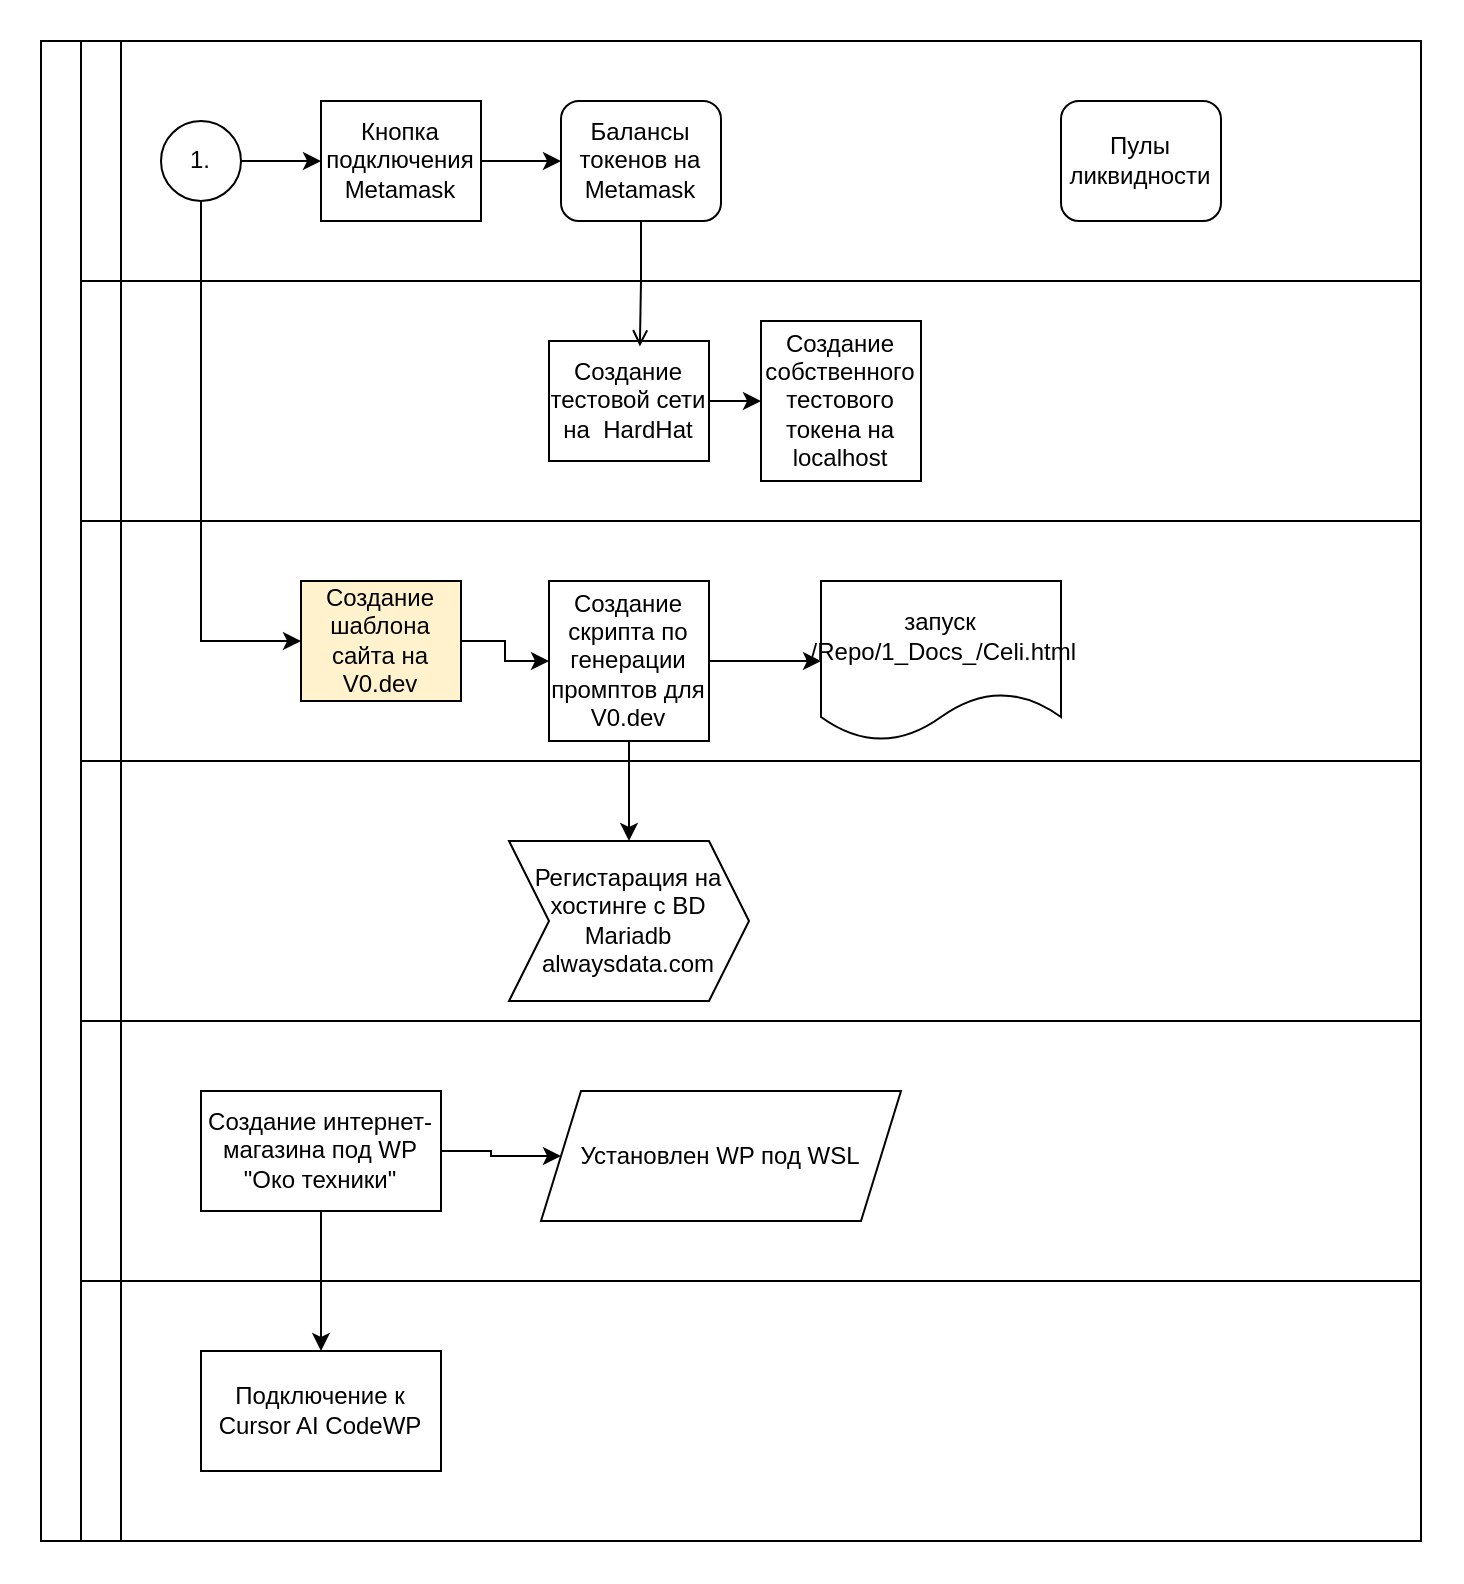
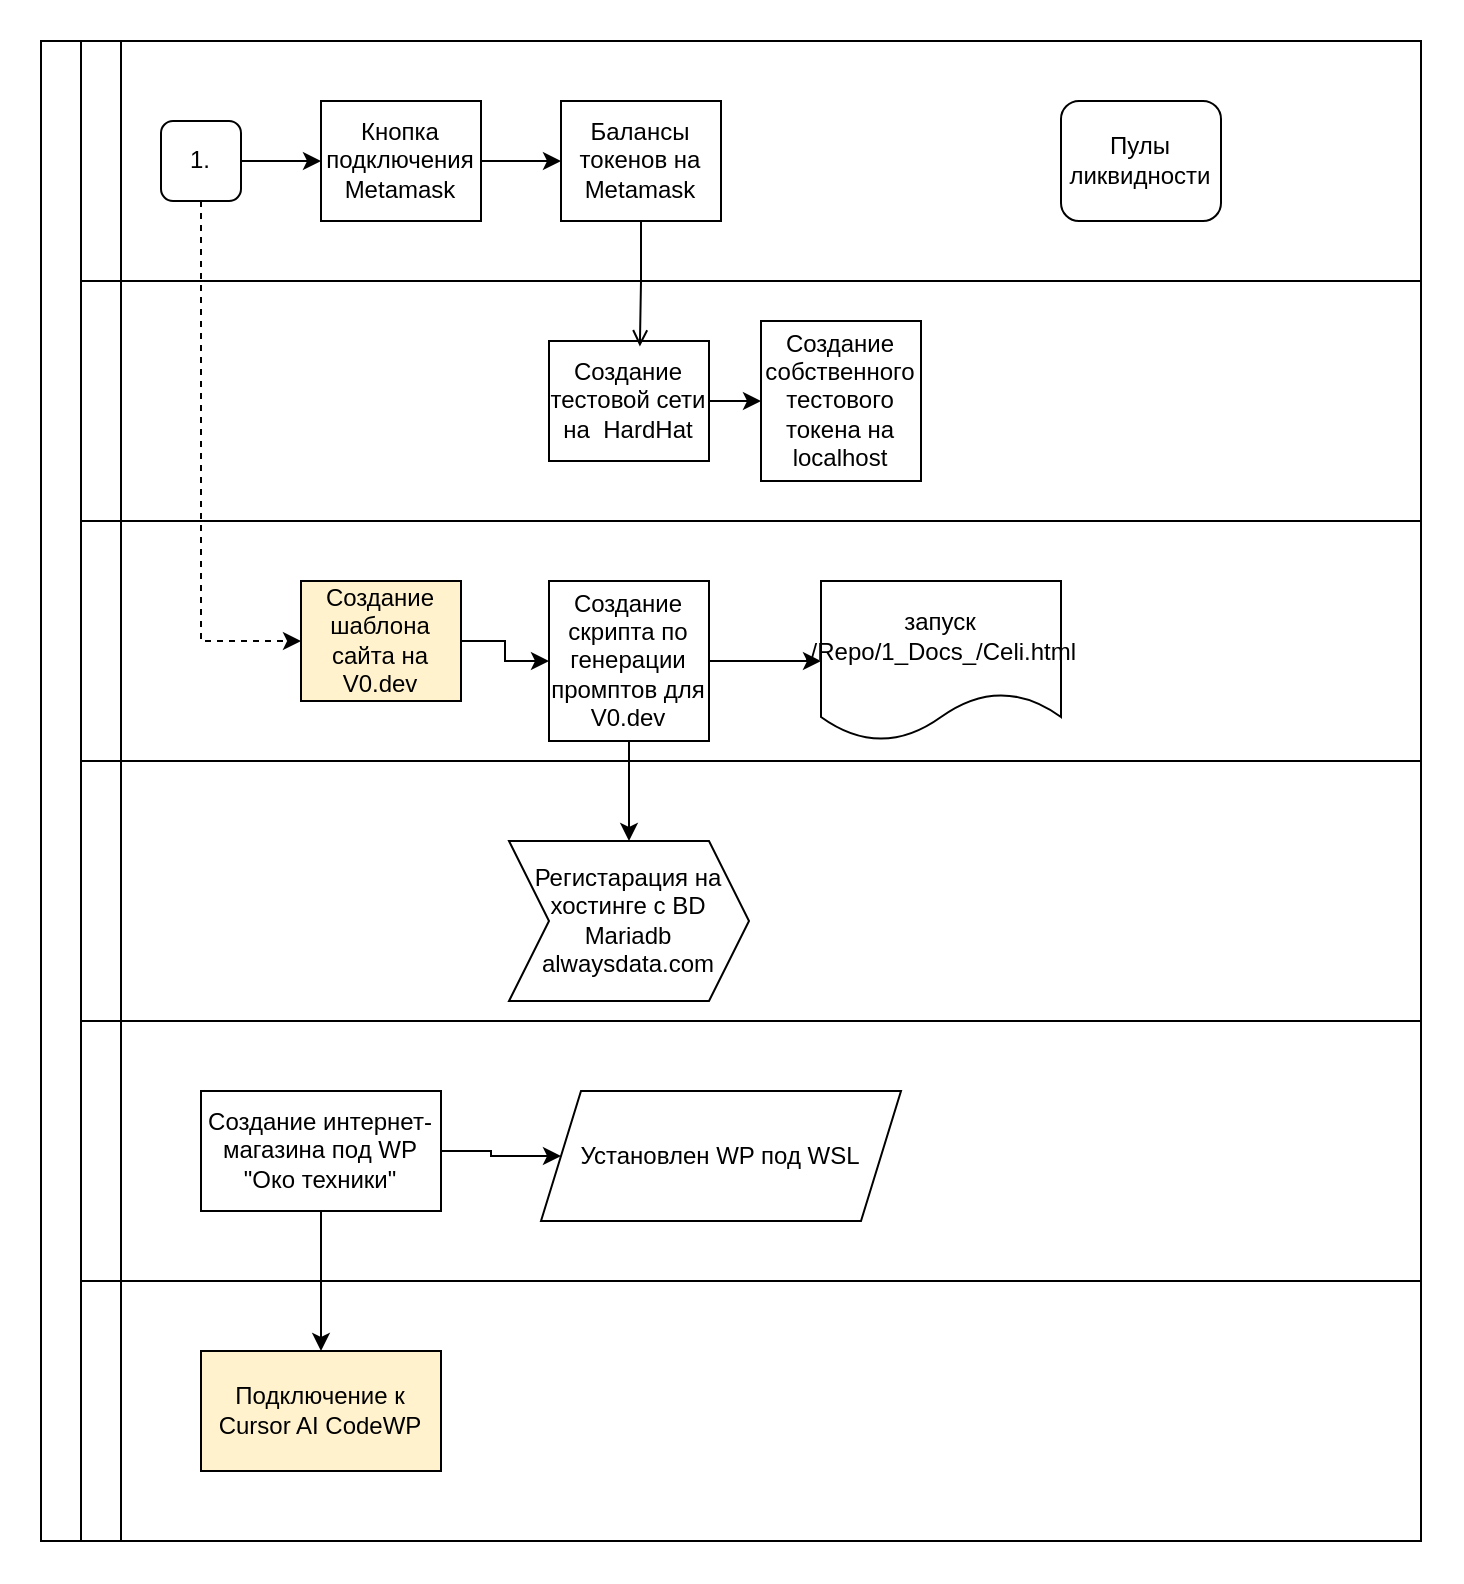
node "1.": shape ellipse -> rounded rectangle
node "Балансы токенов на Metamask": shape rounded rectangle -> rectangle
edge "1." -> "Создание шаблона сайта на V0.dev": style solid -> dashed
node "Подключение к Cursor AI CodeWP": fillcolor #ffffff -> #fff2cc
